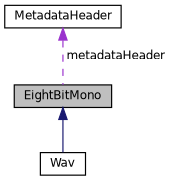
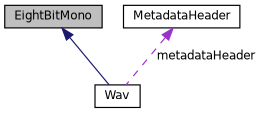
edge "EightBitMono" -> "MetadataHeader": now "Wav" -> "MetadataHeader"
